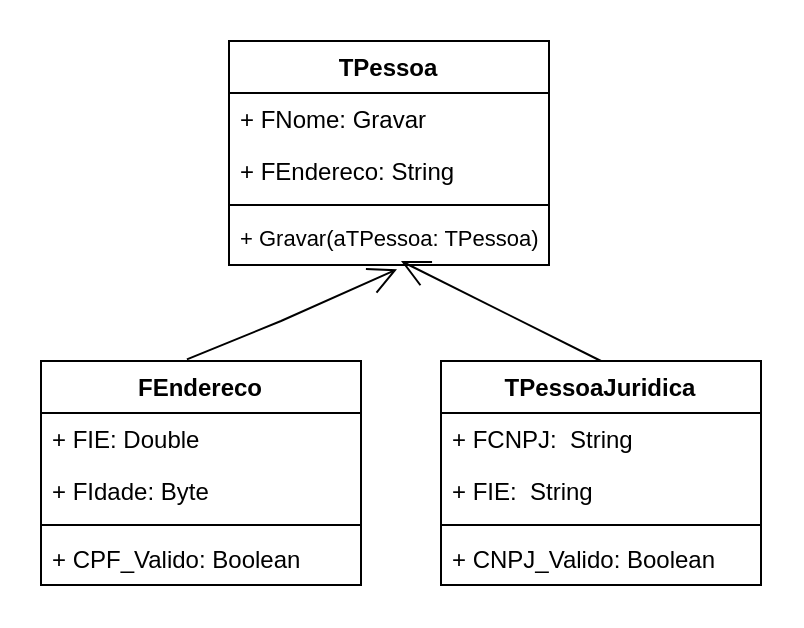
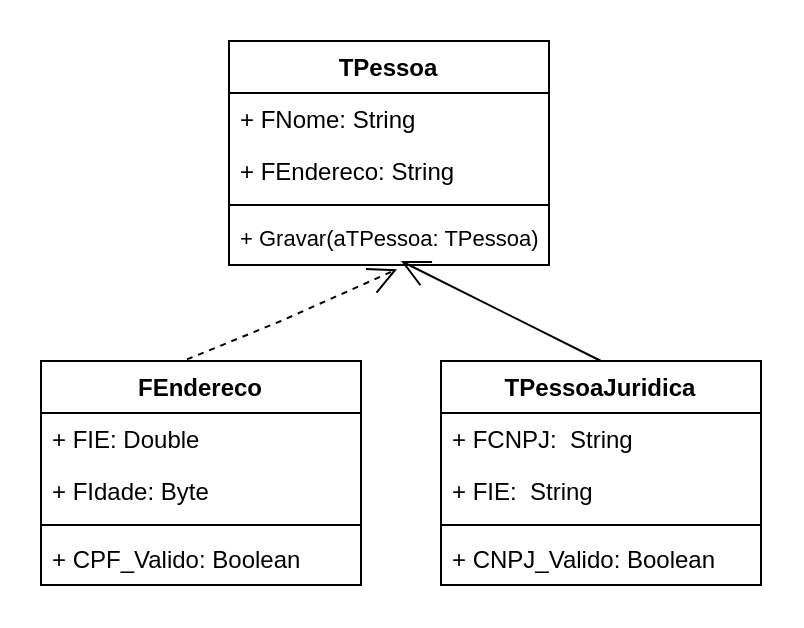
node "+ FNome: Gravar": label "+ FNome: Gravar" -> "+ FNome: String"
edge "FEndereco" -> "+ Gravar(aTPessoa: TPessoa)": style solid -> dashed
